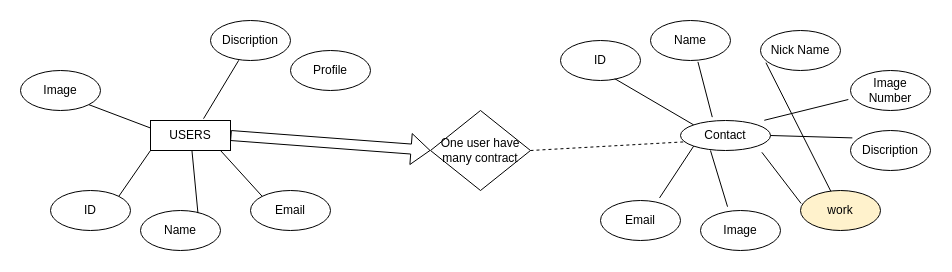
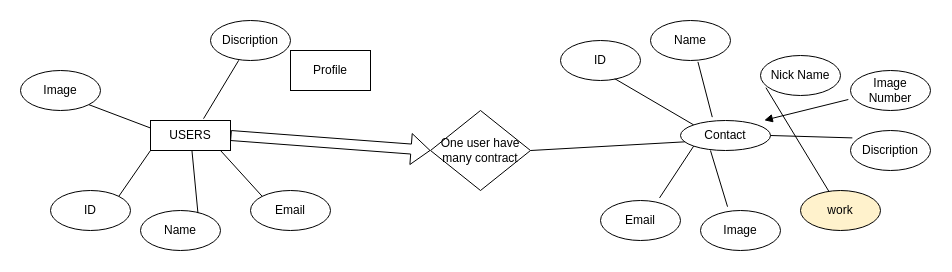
node "Nick Name": moved (801, 51) -> (801, 76)
node "Profile": shape ellipse -> rectangle
edge "Image Number" -- "Contact": arrowhead none -> block
edge "Contact" -- "One user have many contract": style dashed -> solid
edge "Contact" -- "work": removed
